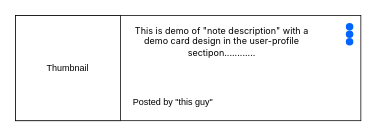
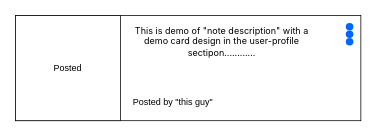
node "Thumbnail": label "Thumbnail" -> "Posted"
